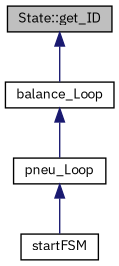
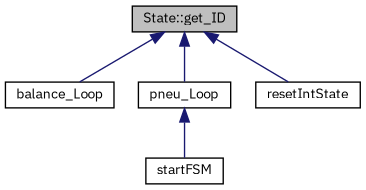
node "resetIntState": added
edge "pneu_Loop" -> "balance_Loop": now "pneu_Loop" -> "State::get_ID"
